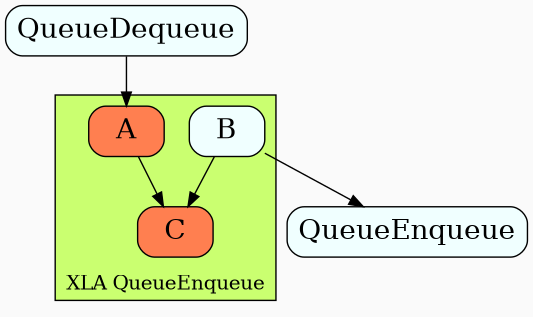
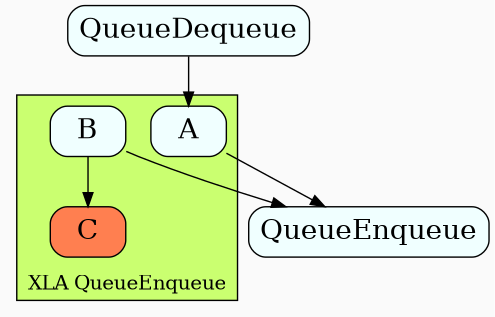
node "A": fillcolor coral -> azure
edge "A" -> "C": now "A" -> "QueueEnqueue"
